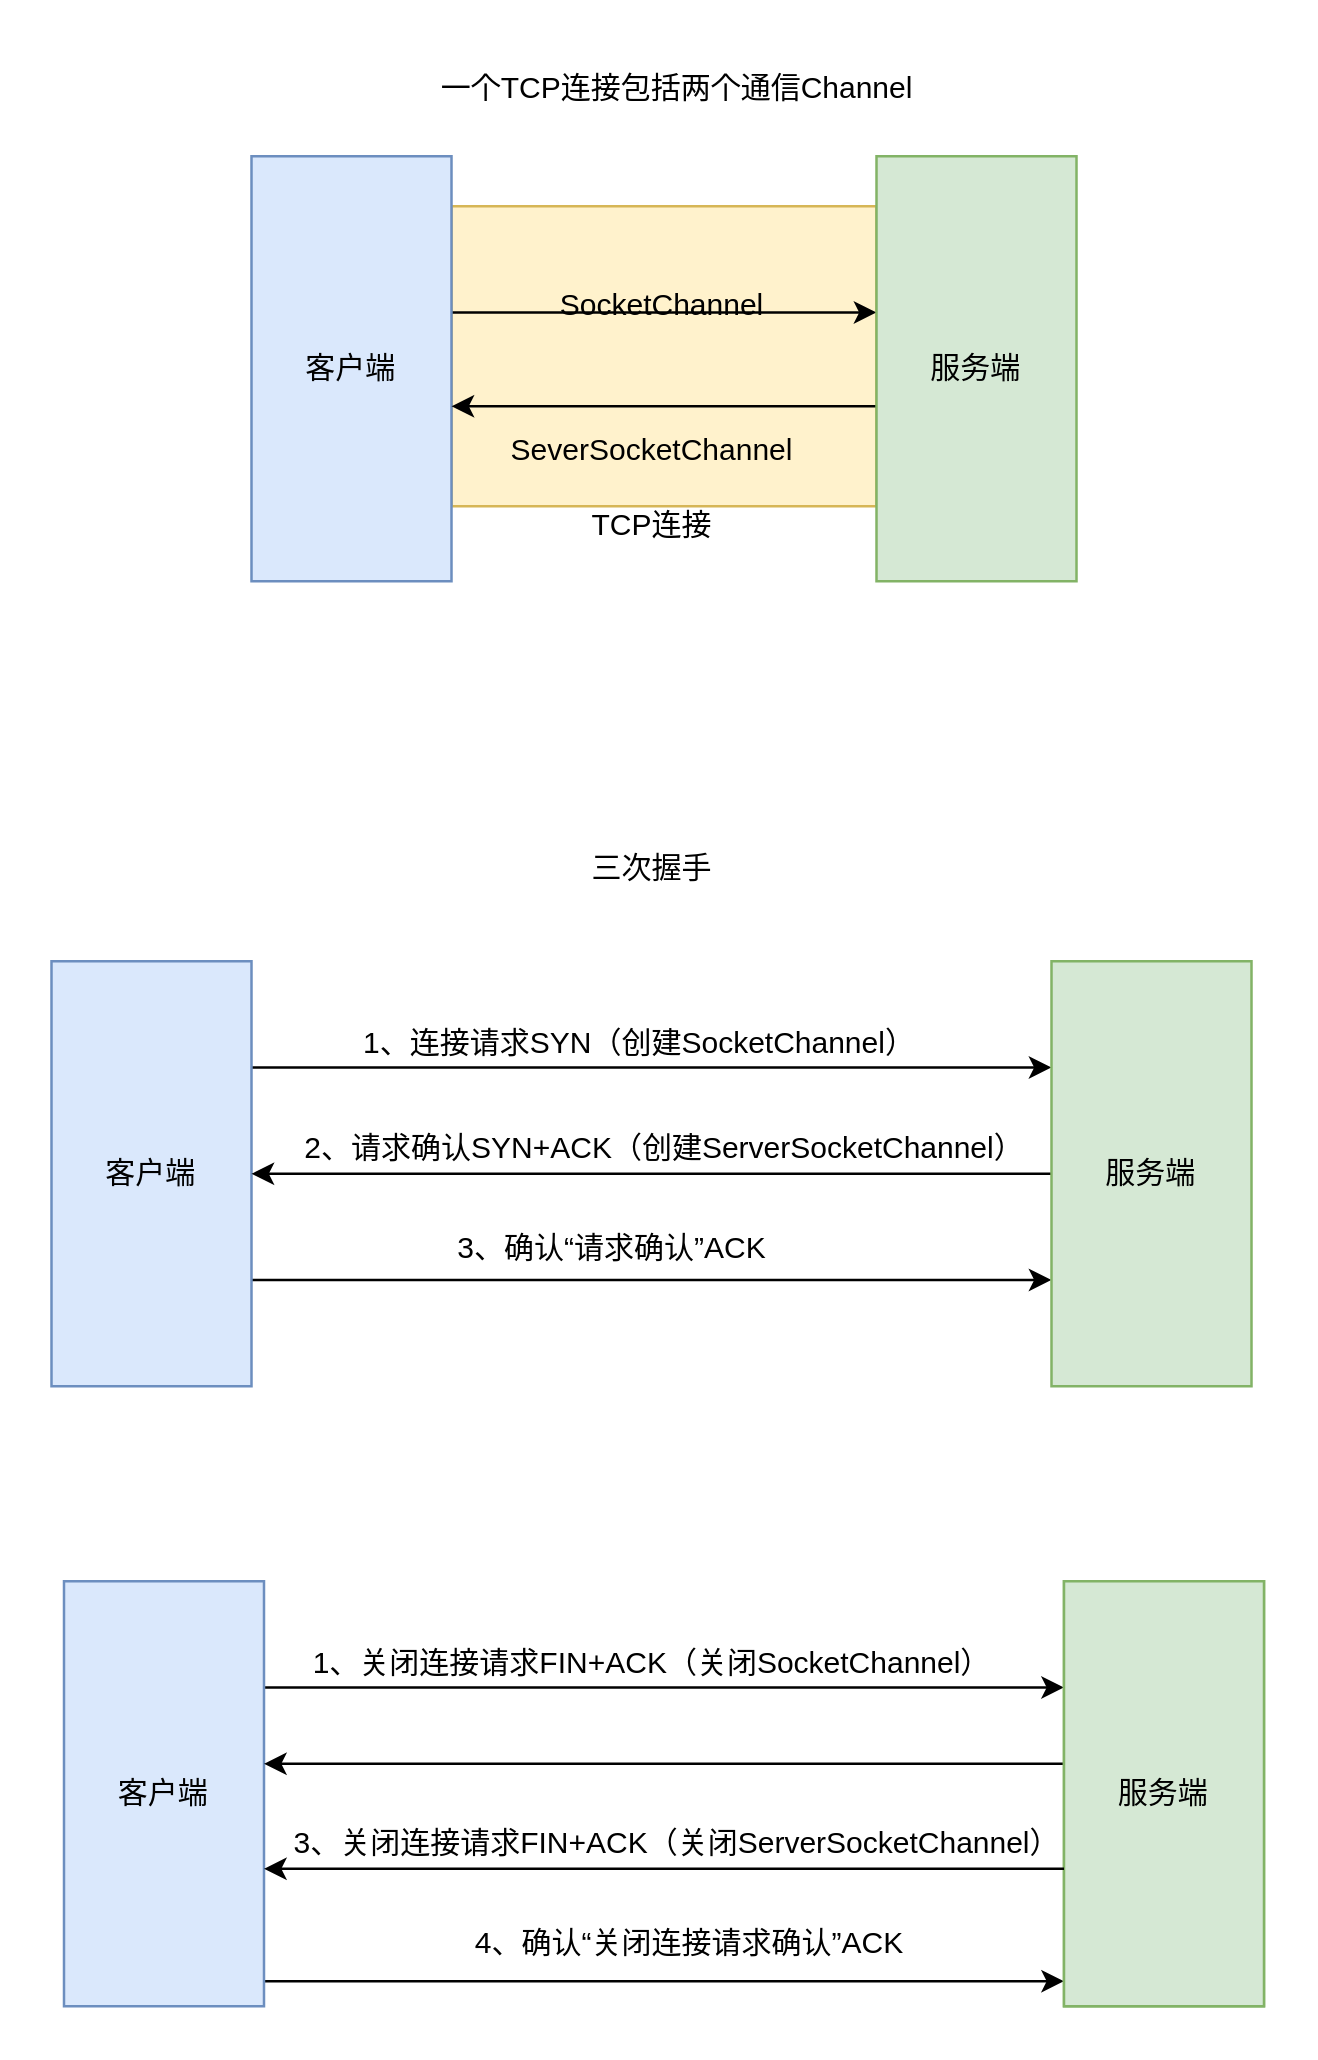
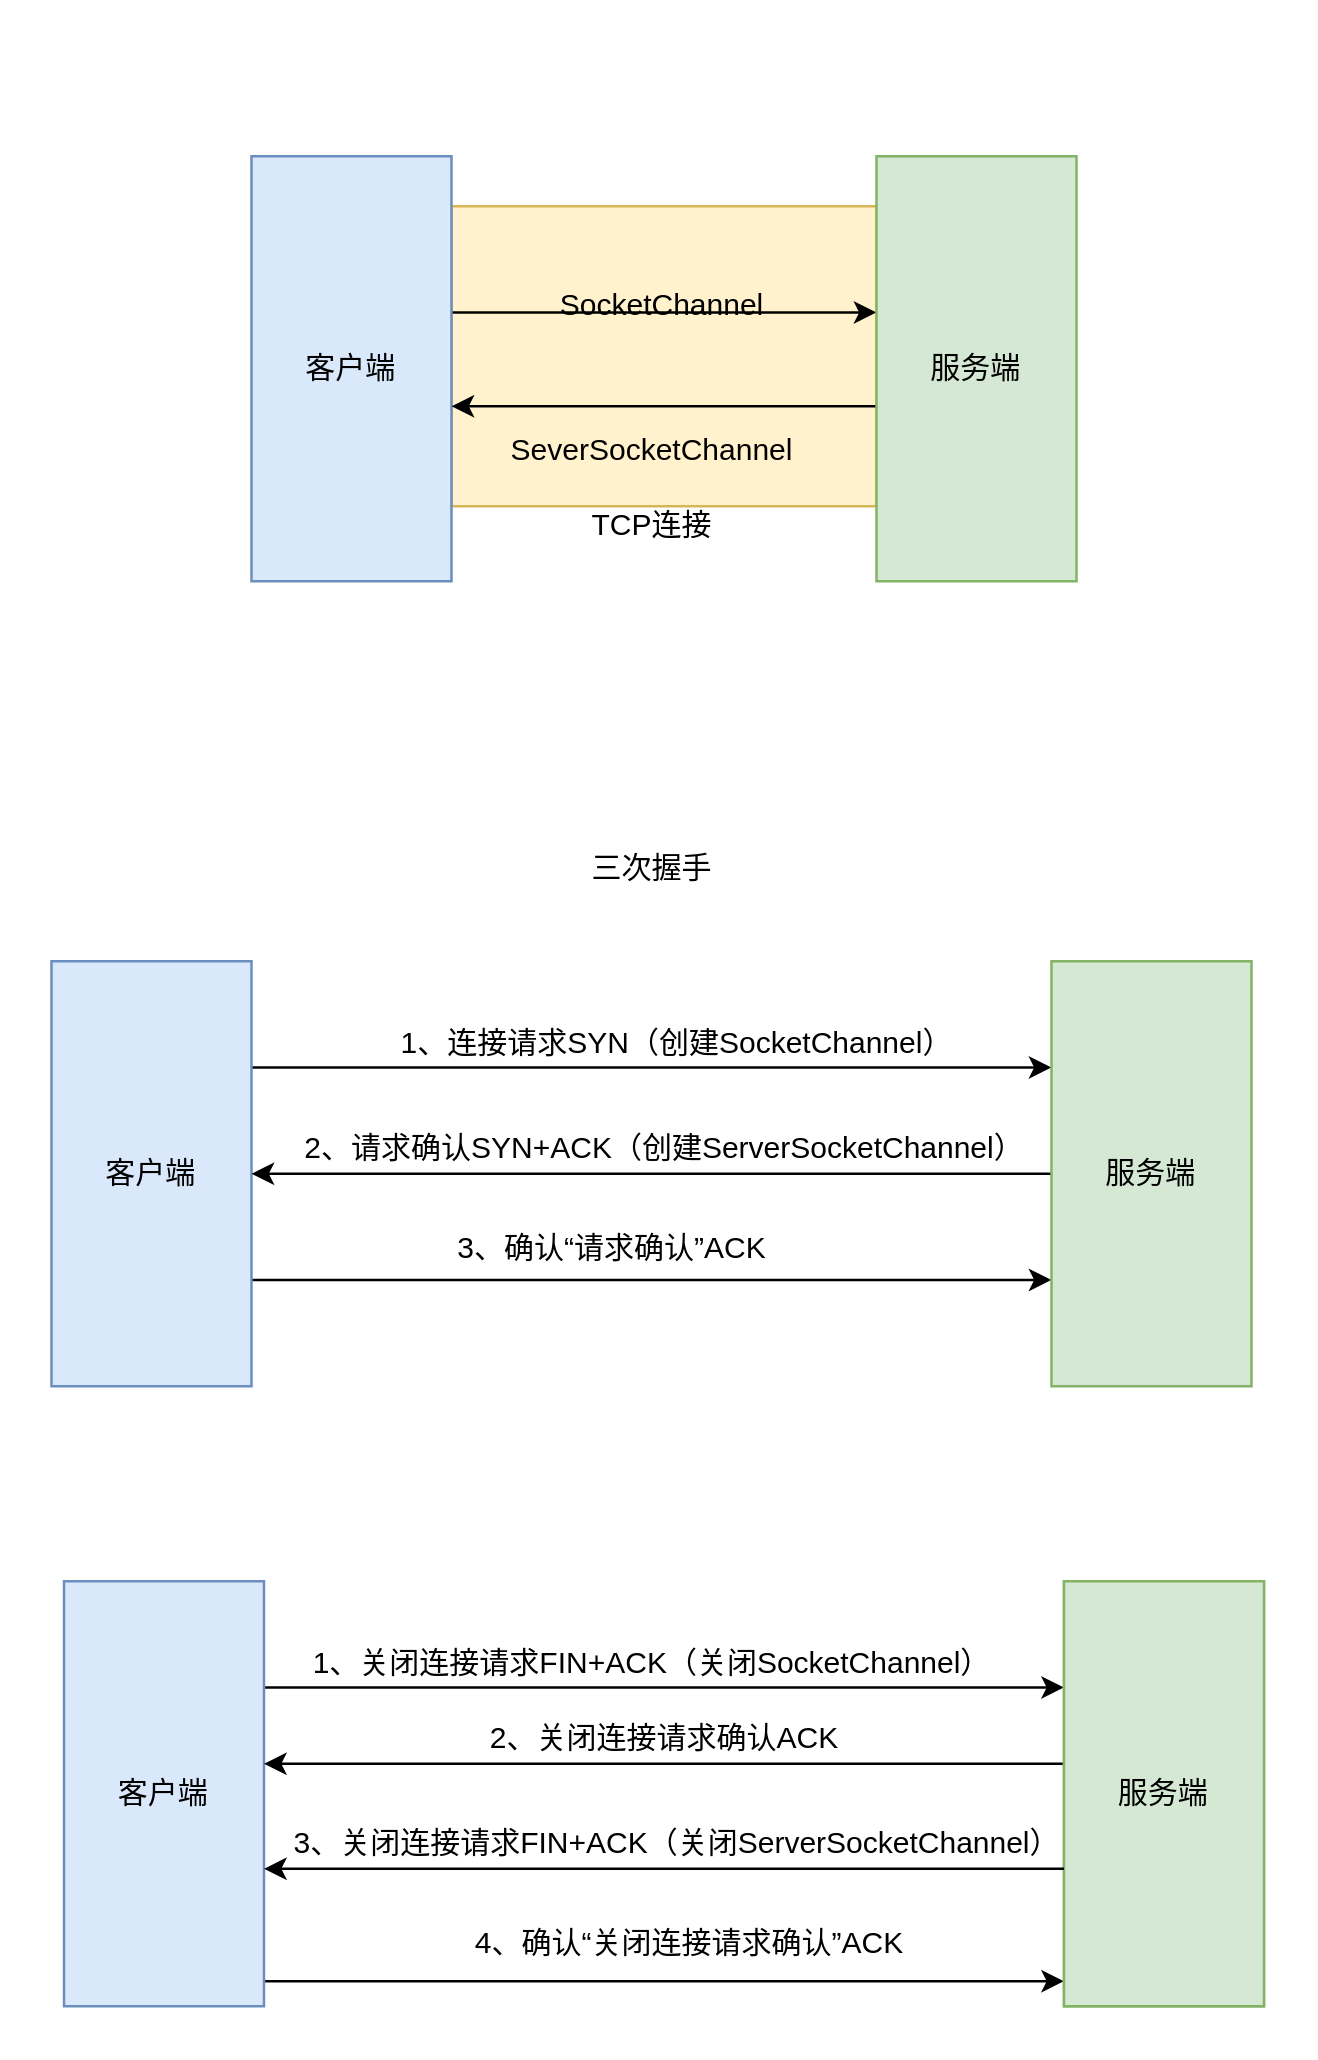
node "一个TCP连接包括两个通信Channel": removed
node "1、连接请求SYN（创建SocketChannel）": moved (639, 1044) -> (676, 1044)
node "2、关闭连接请求确认ACK": added
